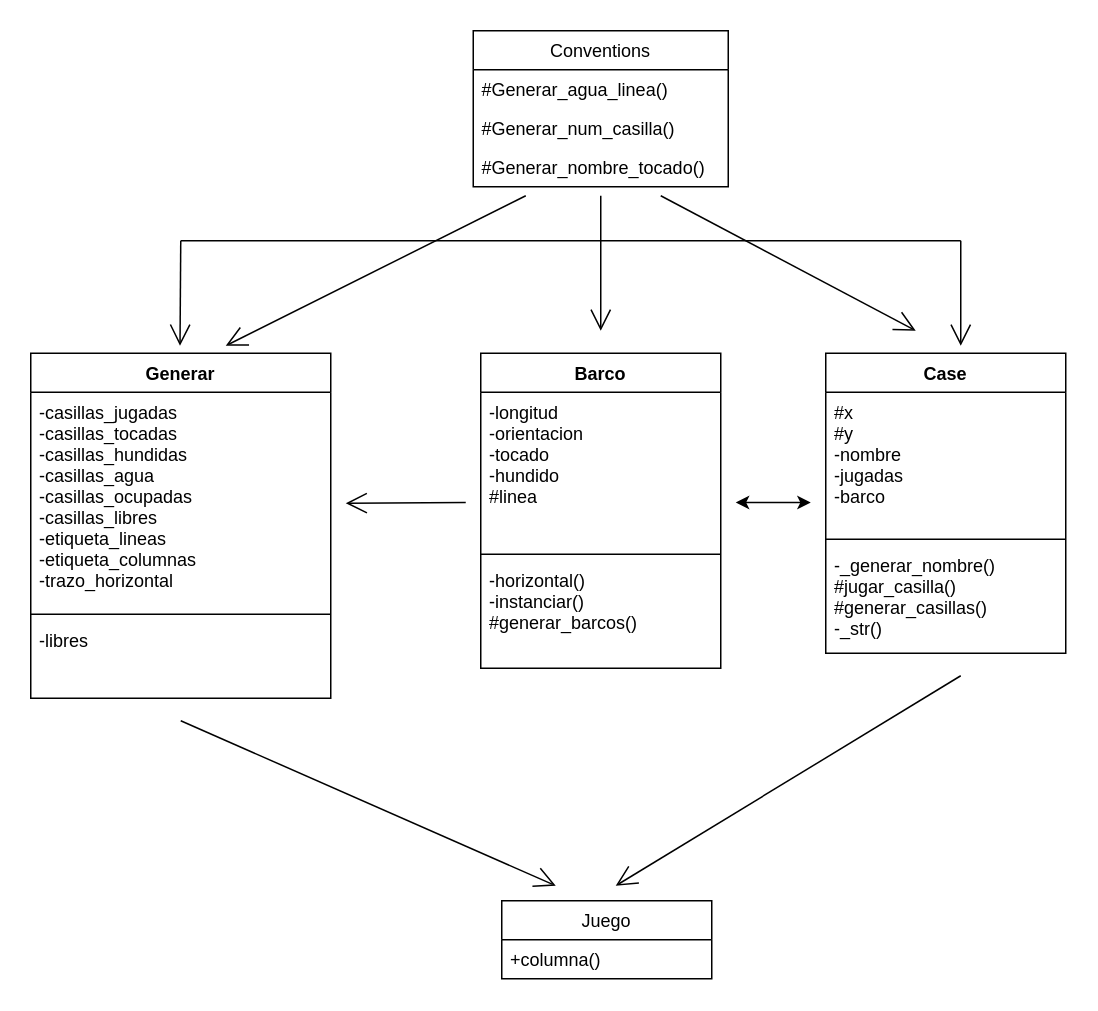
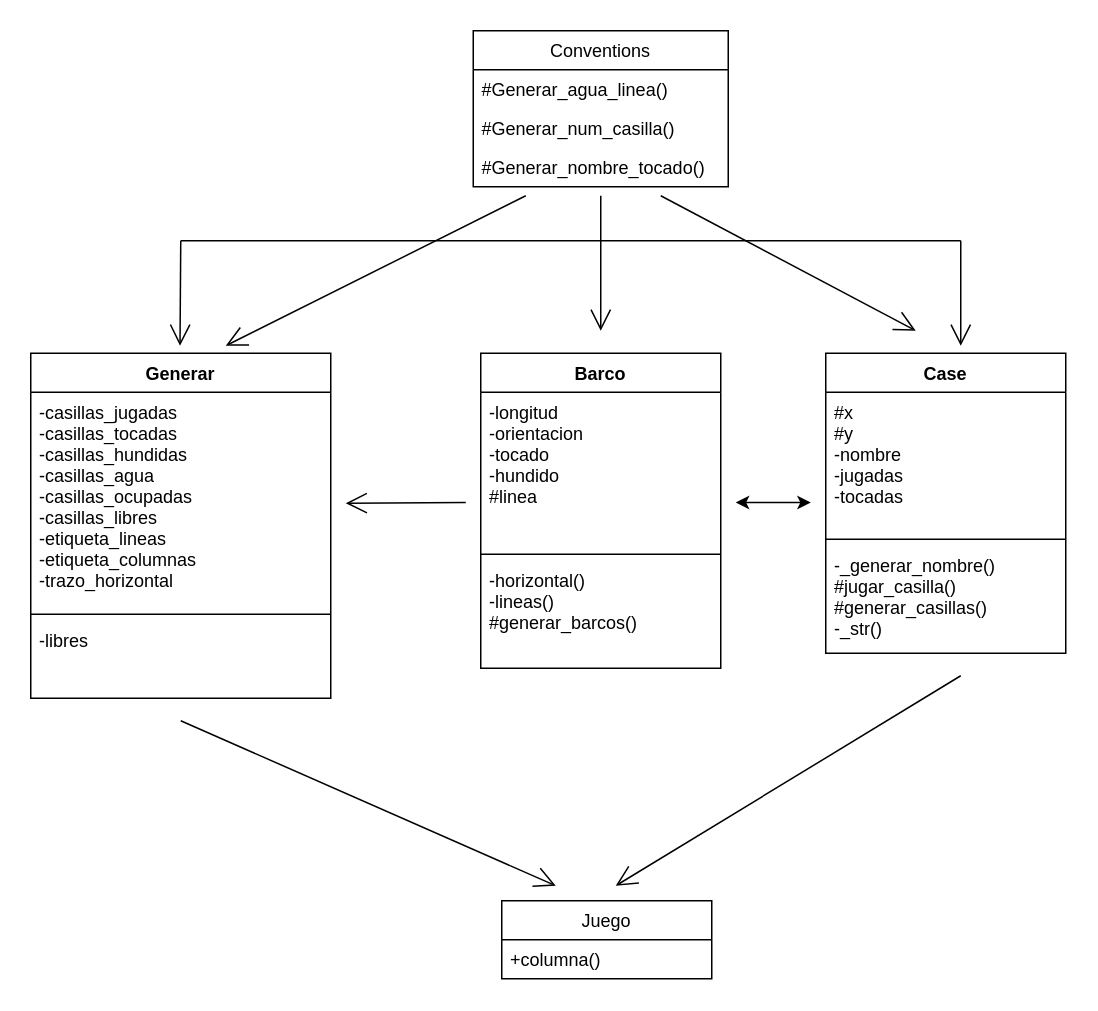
node "#x #y -nombre -jugadas -barco": label "#x #y -nombre -jugadas -barco" -> "#x #y -nombre -jugadas -tocadas"
node "-horizontal() -instanciar() #generar_barcos()": label "-horizontal() -instanciar() #generar_barcos()" -> "-horizontal() -lineas() #generar_barcos()"
